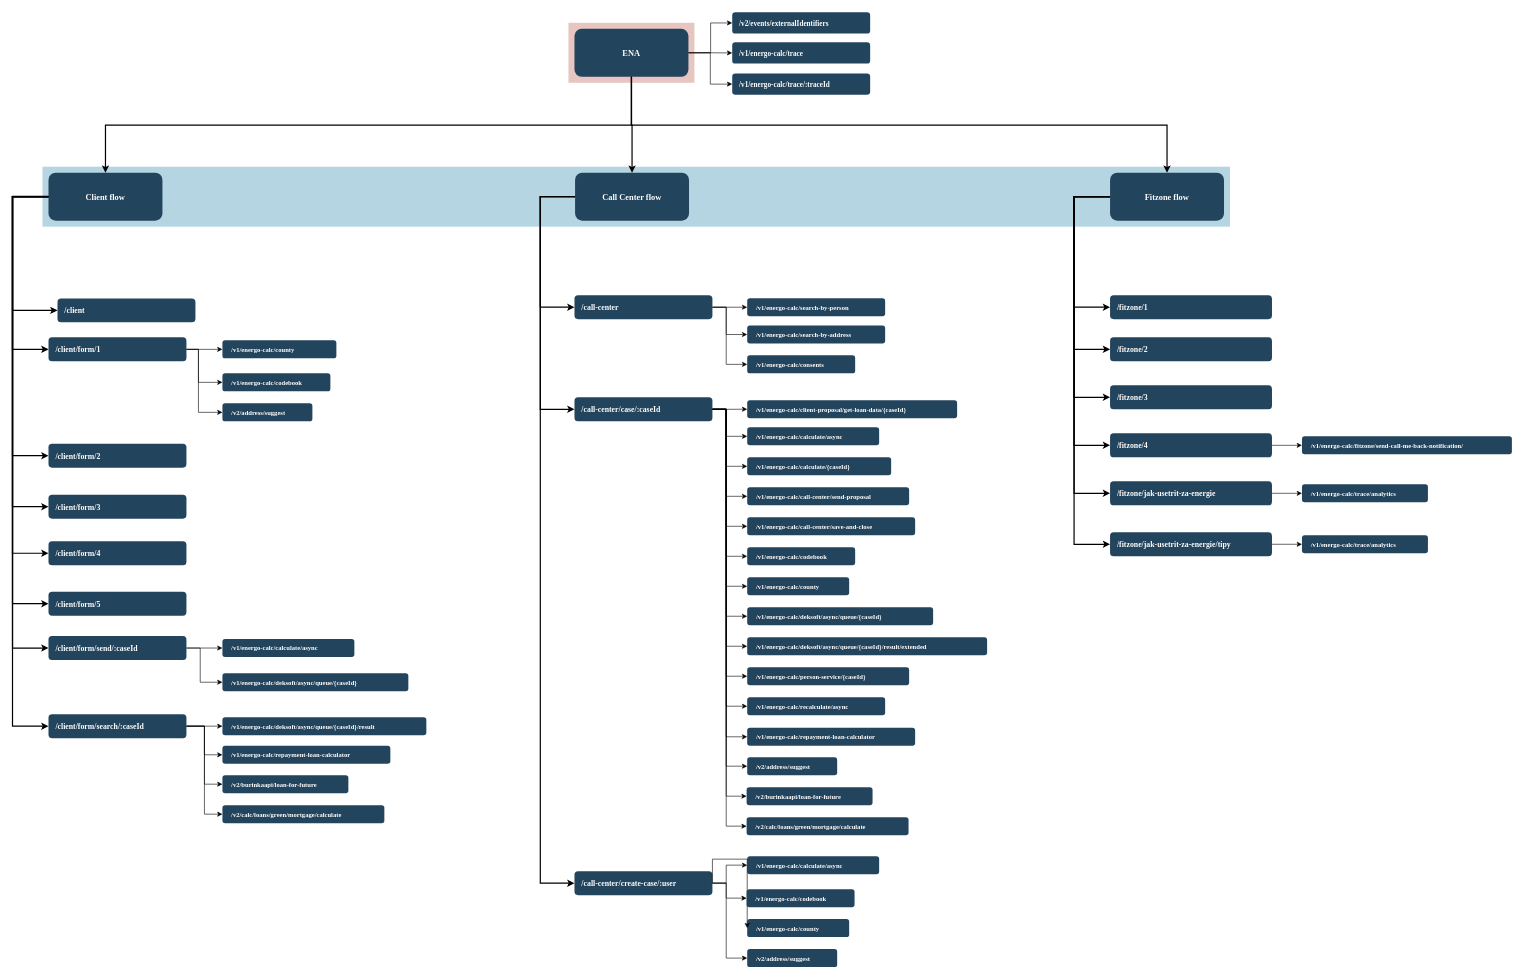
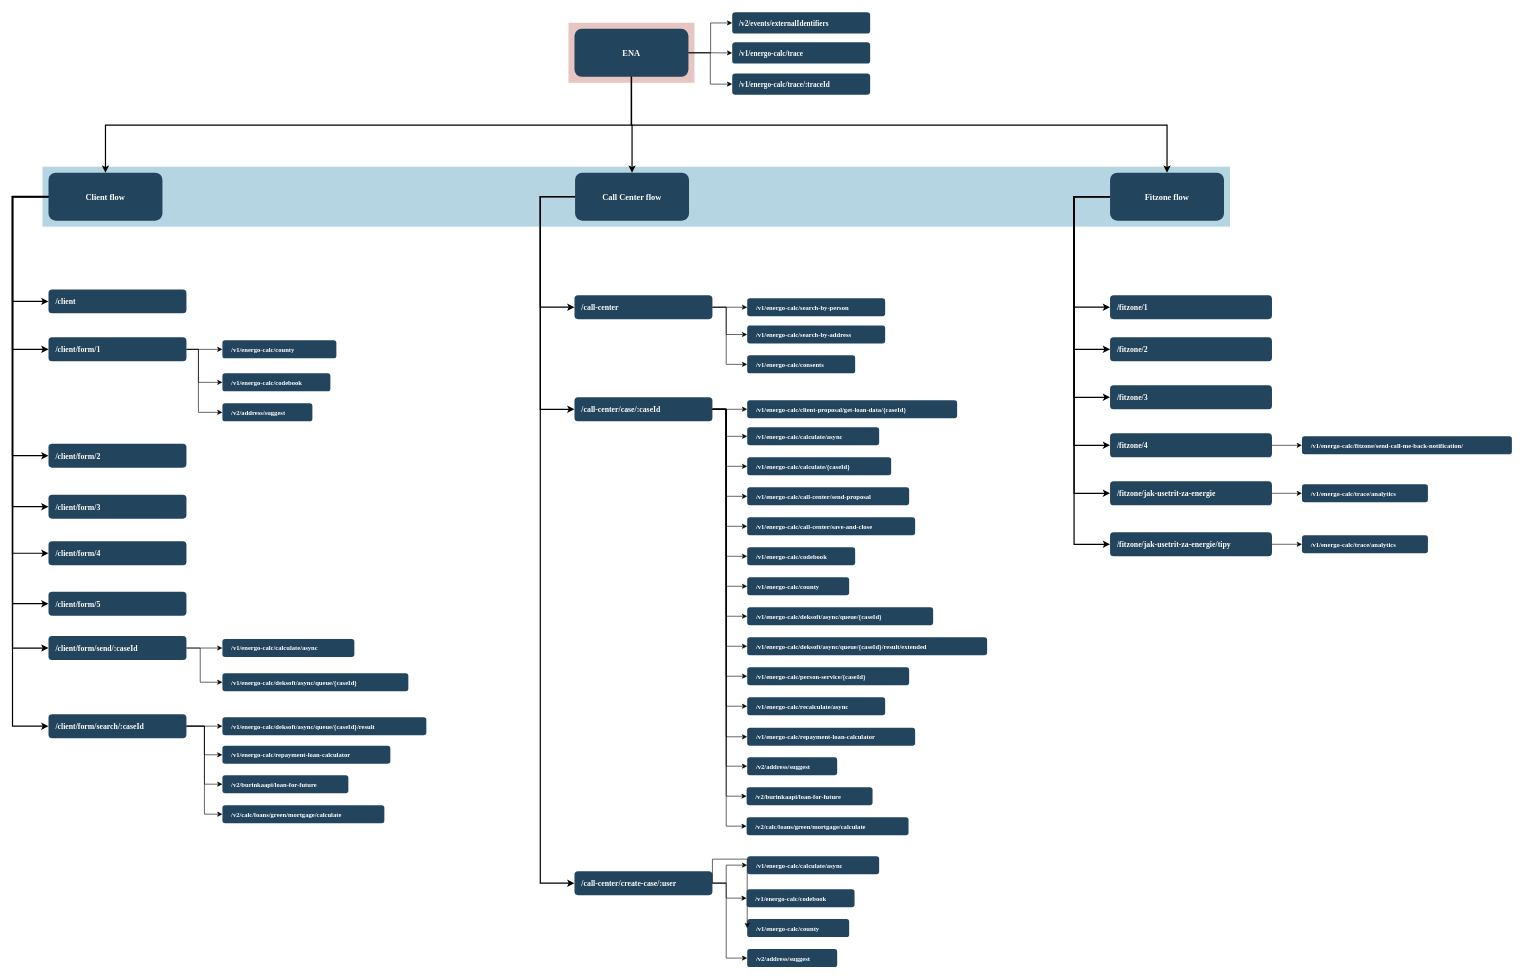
node "/client": moved (126, 311) -> (117, 302)
